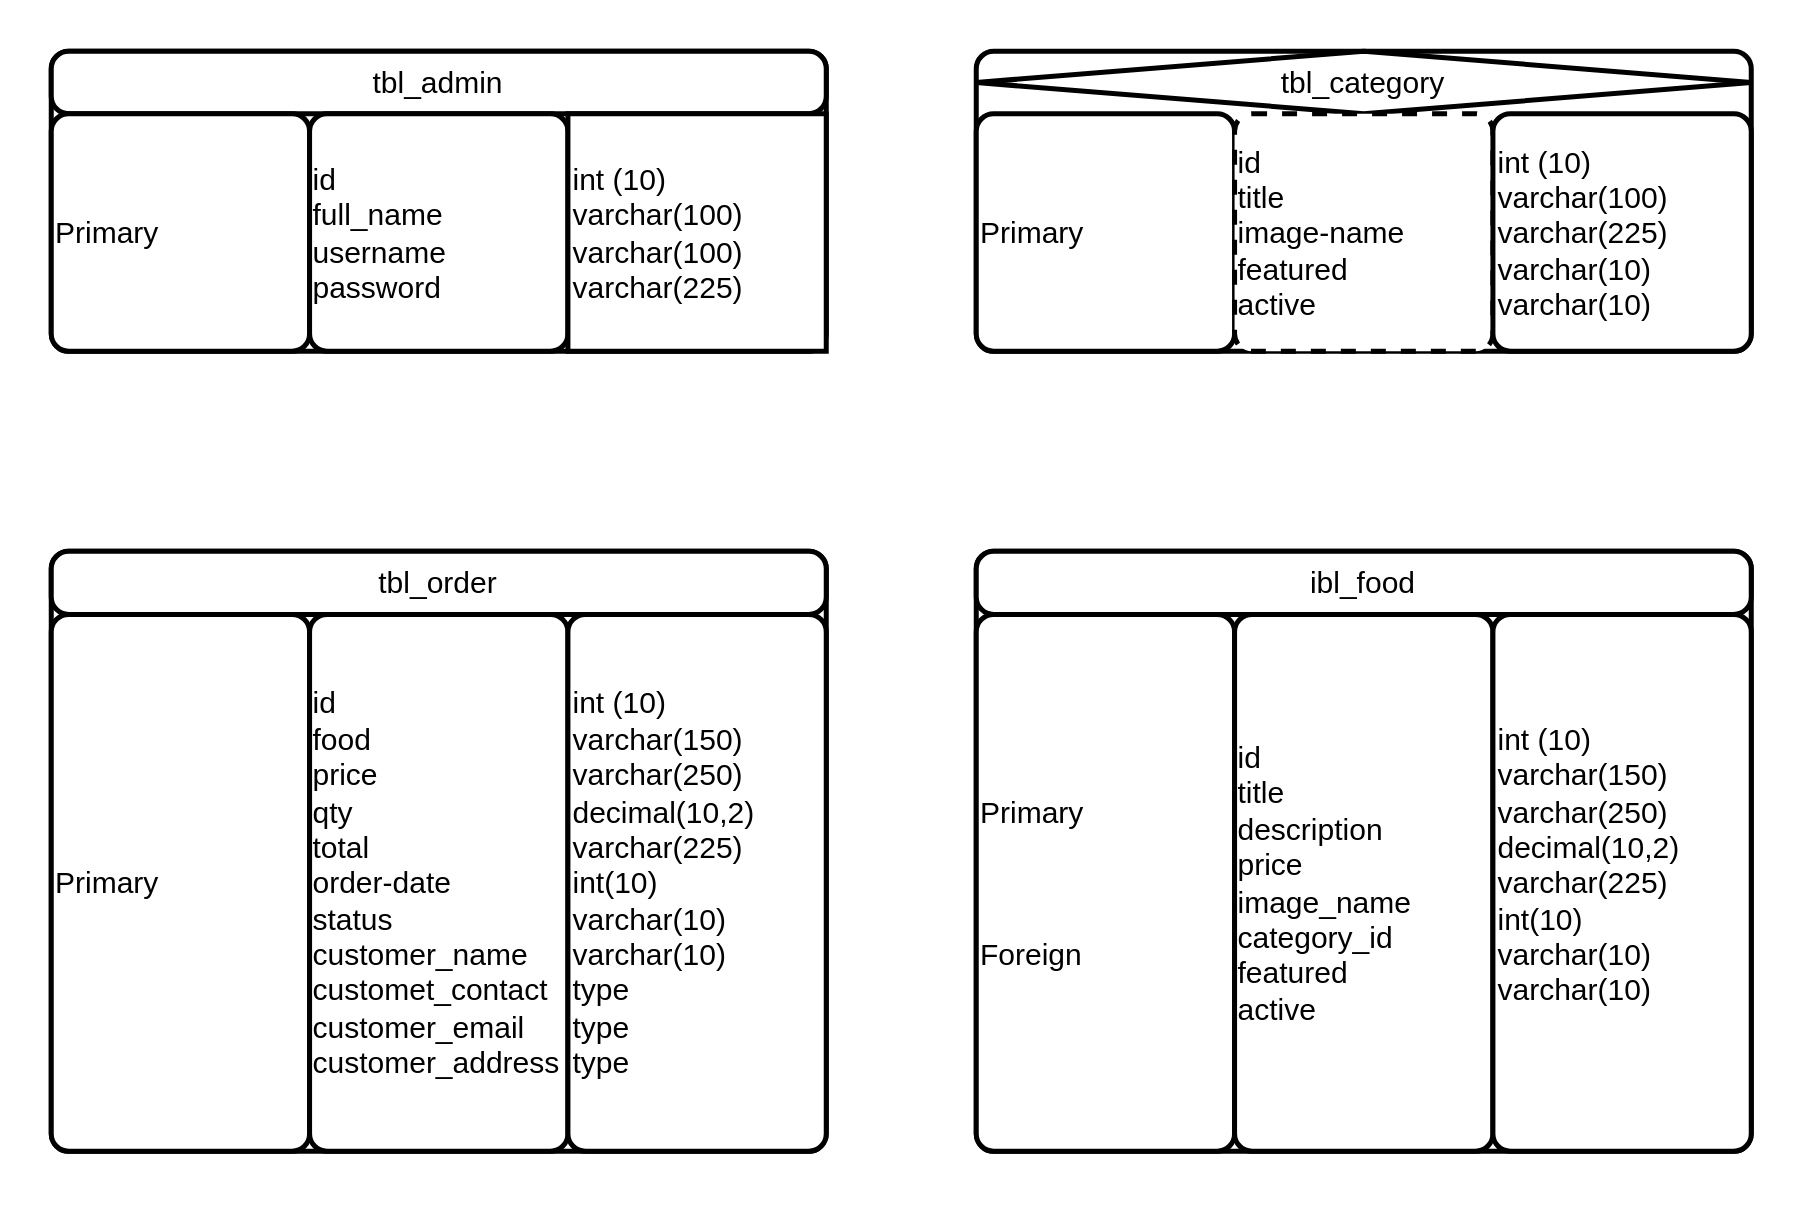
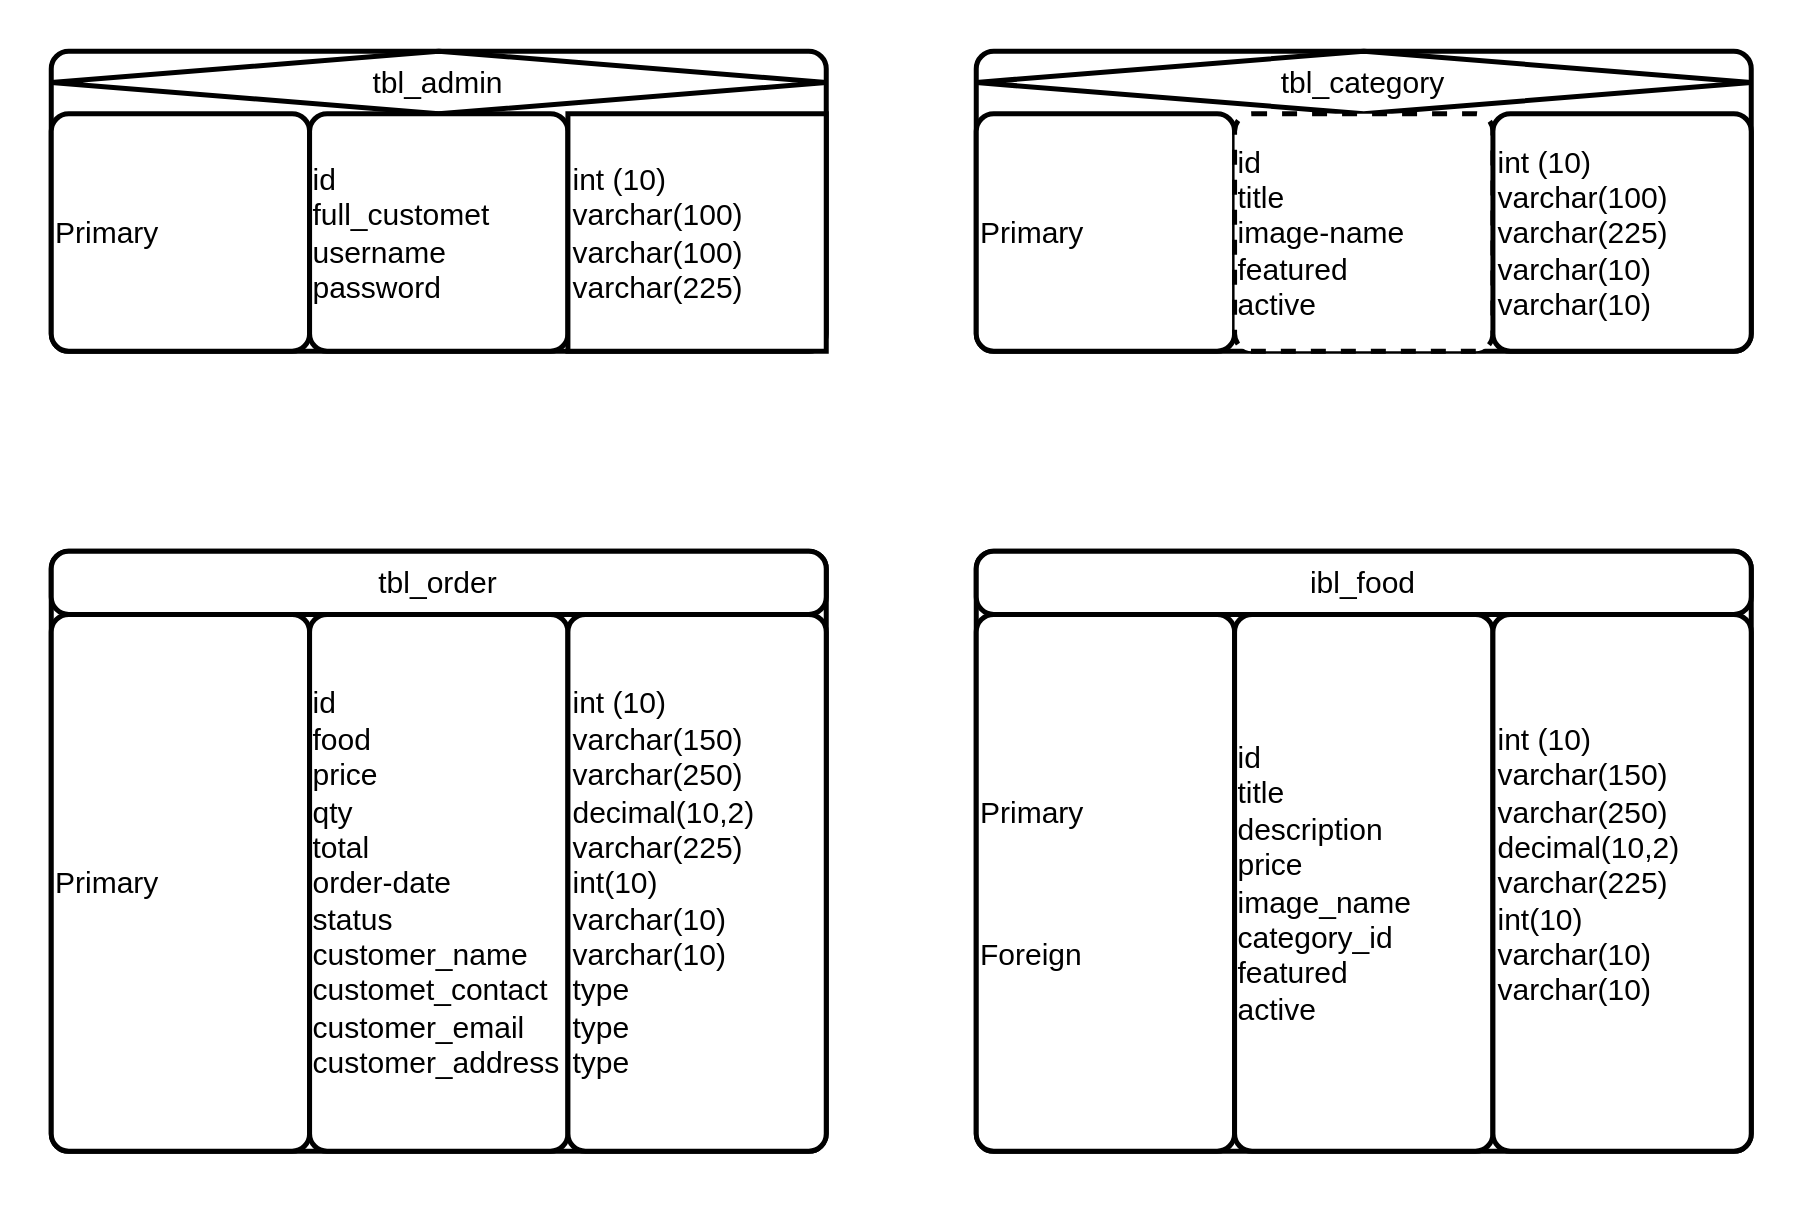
node "tbl_admin": shape rounded rectangle -> diamond
node "id full_name username password": label "id full_name username password" -> "id full_customet username password"
